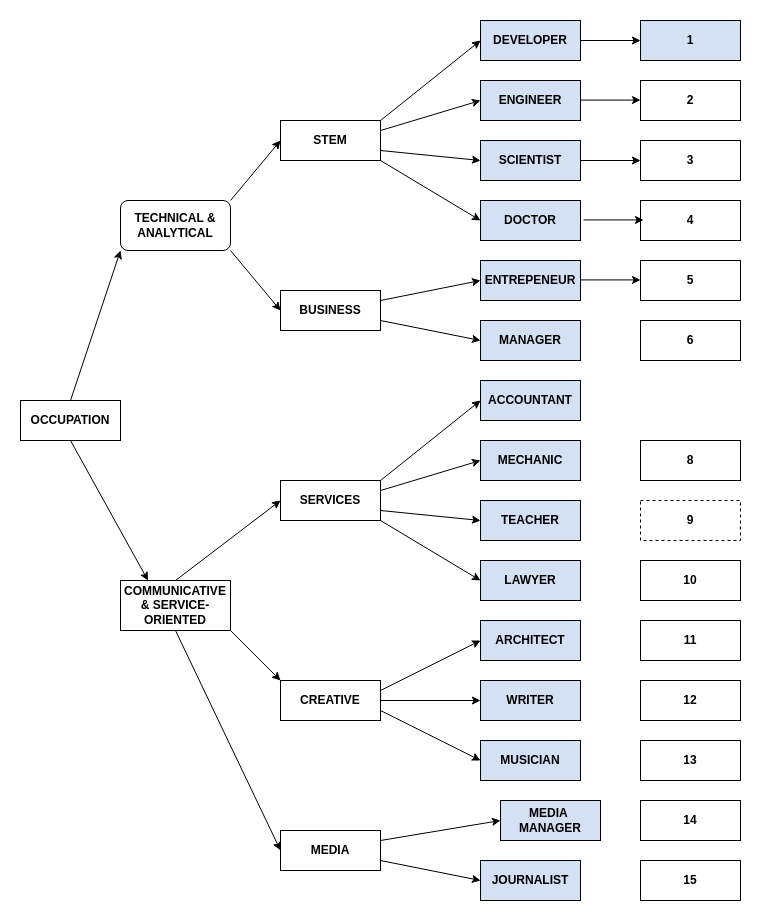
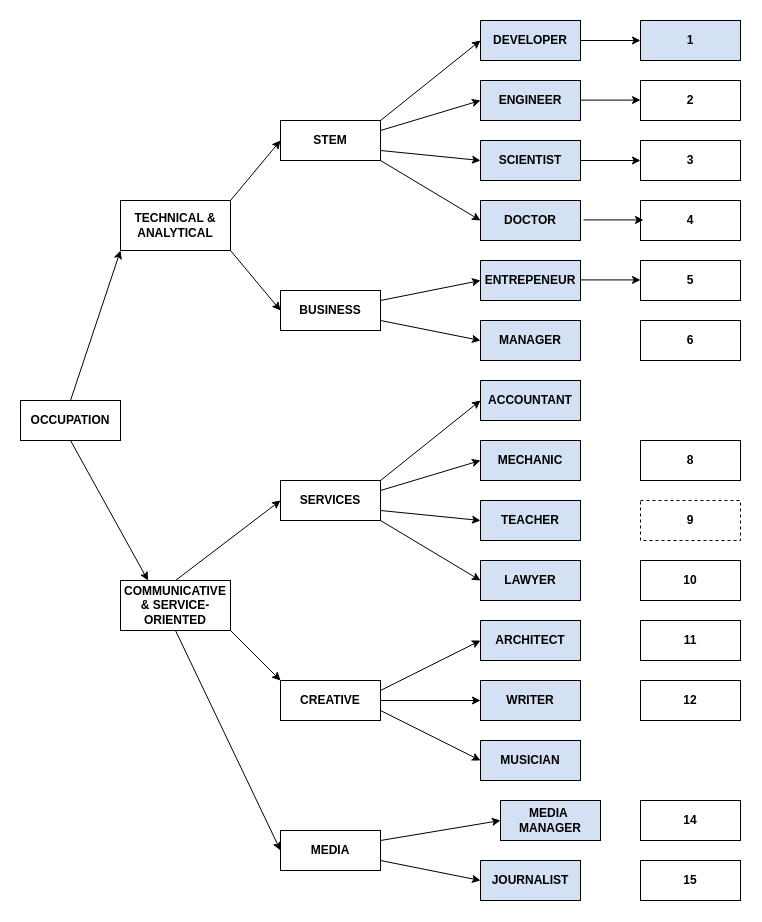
node "TECHNICAL & ANALYTICAL": shape rounded rectangle -> rectangle
node "13": removed
